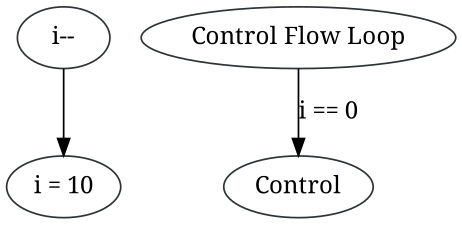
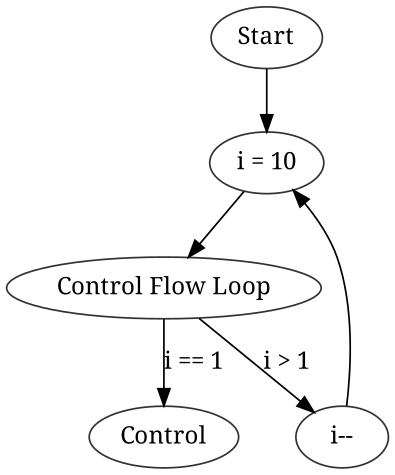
node "Start": added
edge "Control Flow Loop" -> "Control": label "i == 0" -> "i == 1"
edge "i = 10" -> "Control Flow Loop": added
edge "Control Flow Loop" -> "i--": added, label "i > 1"
